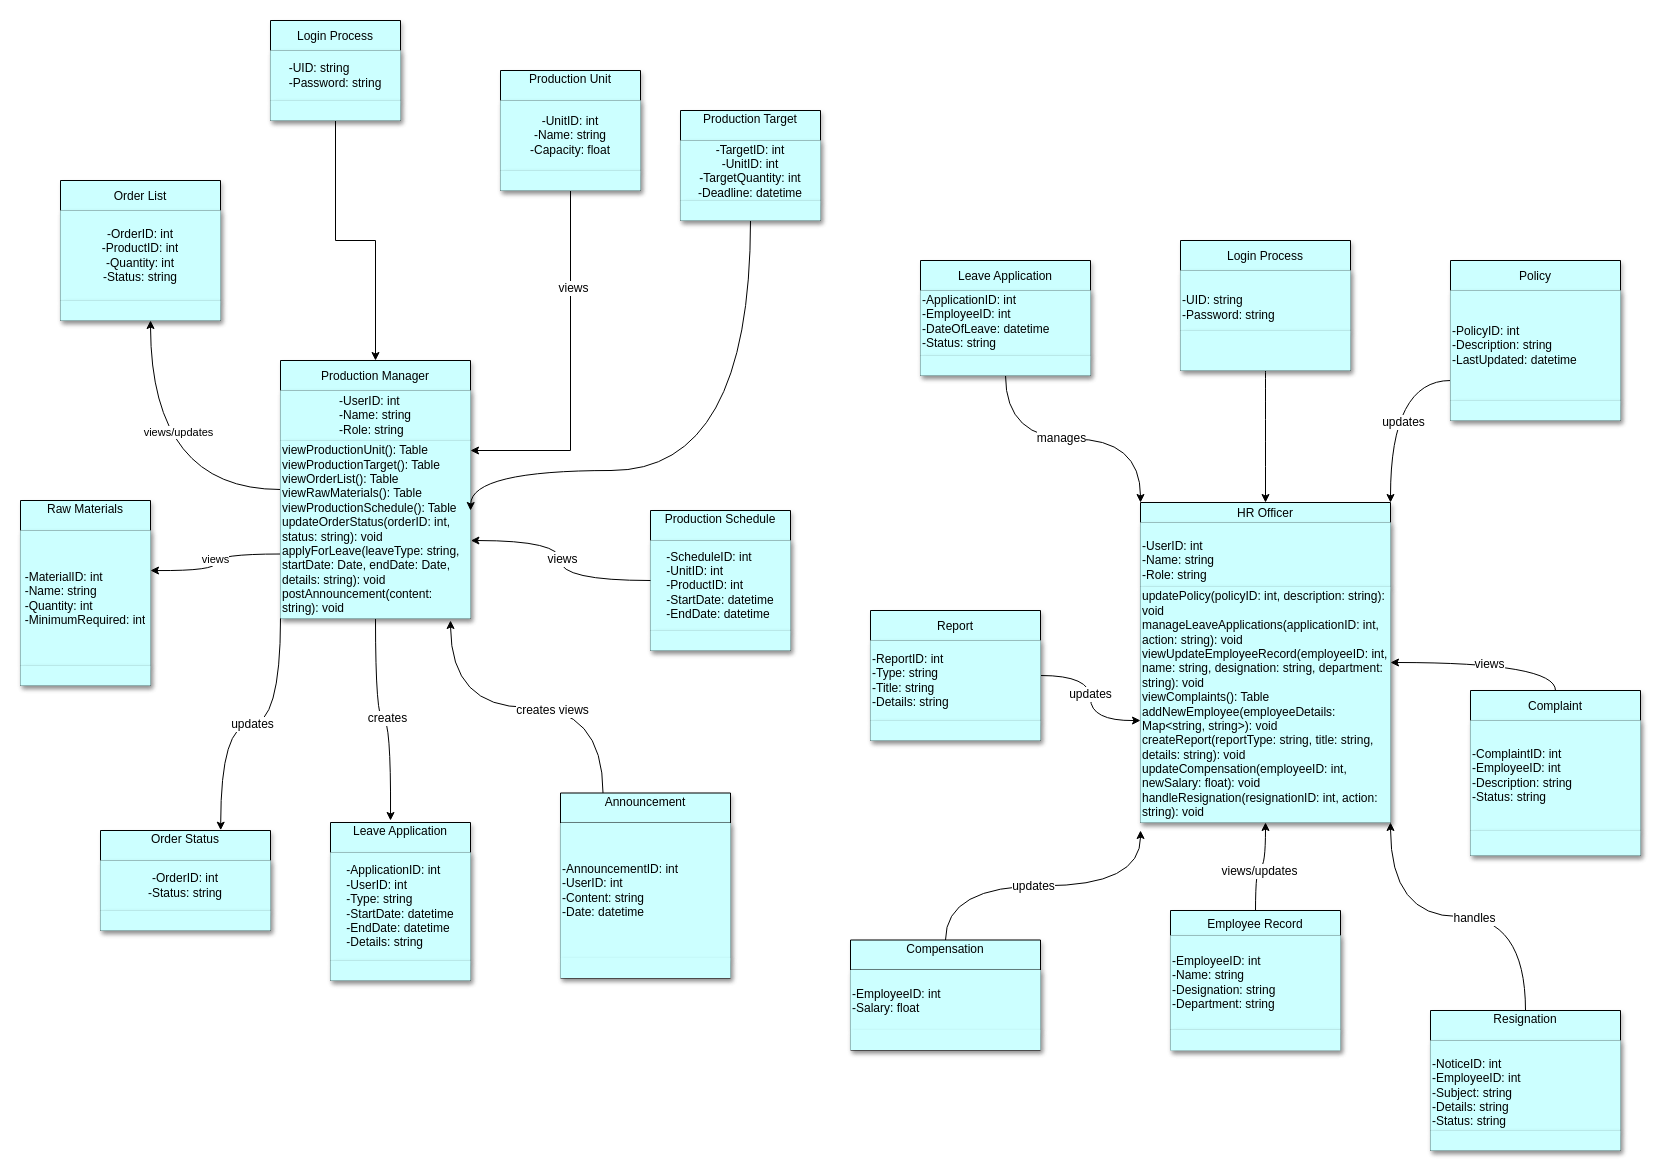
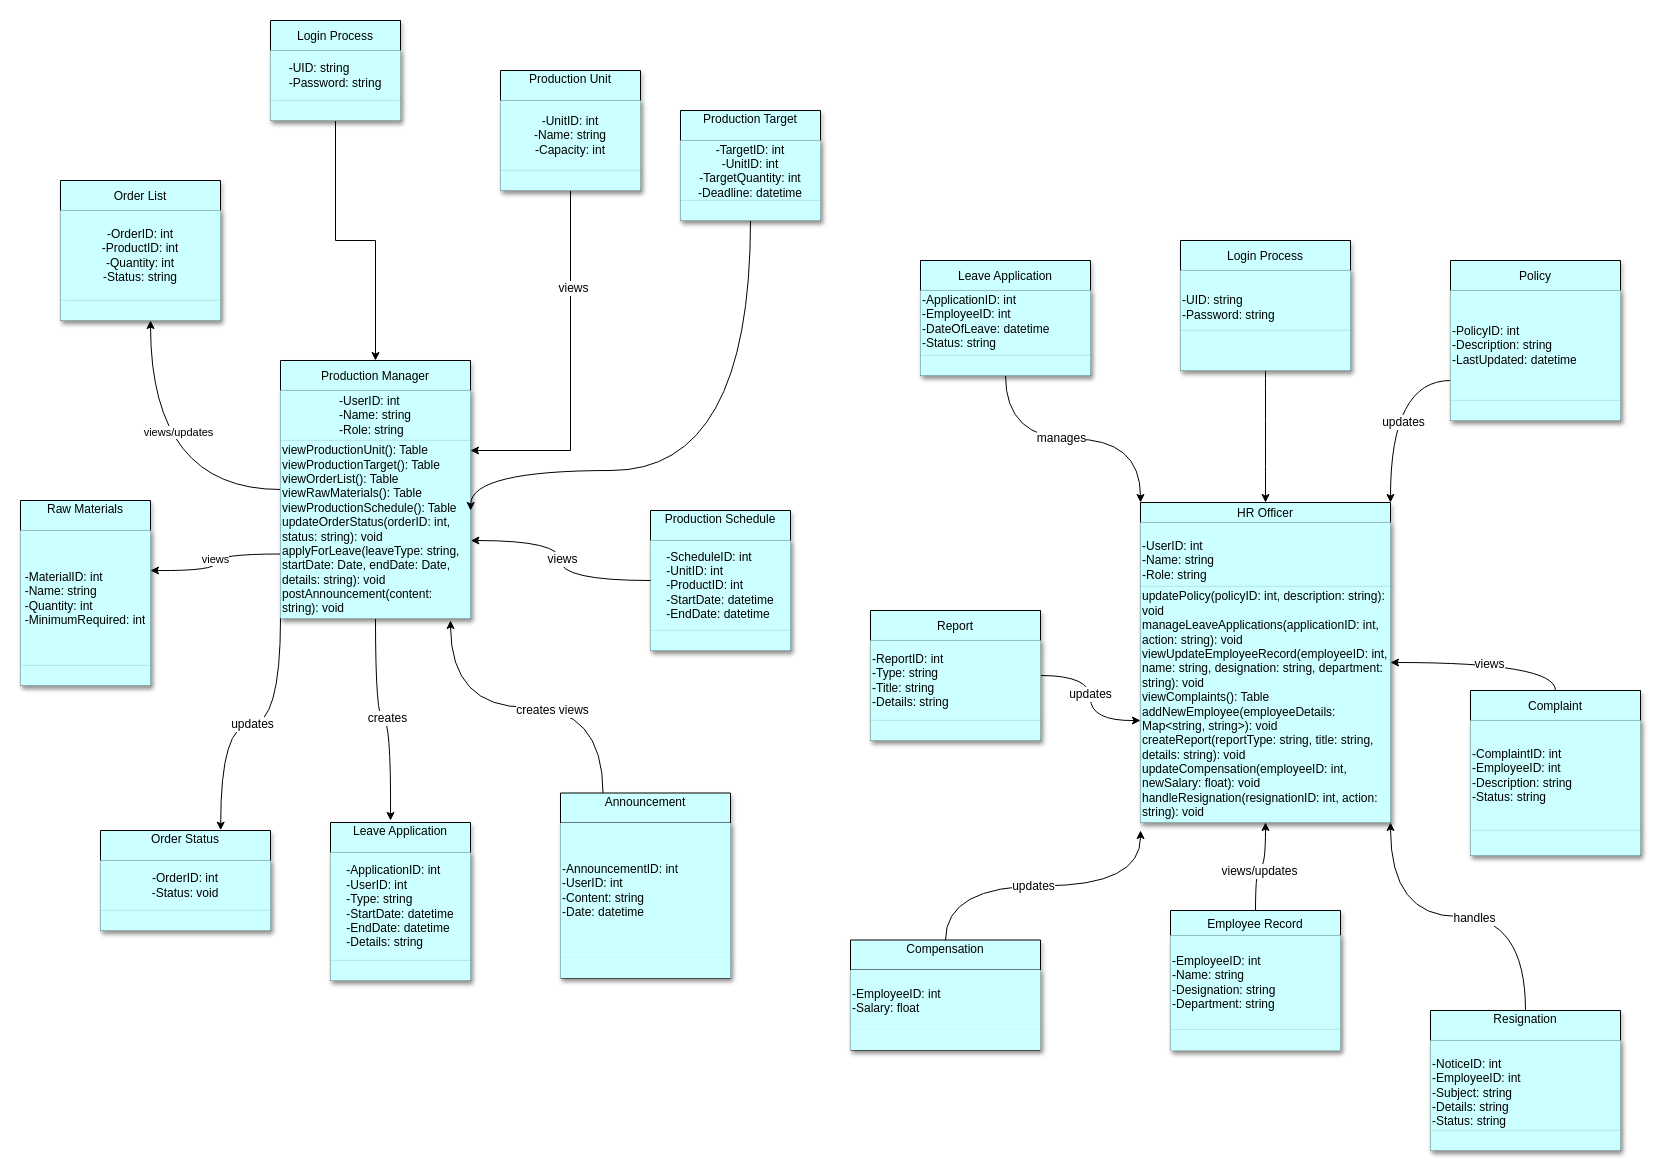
node "-UnitID: int -Name: string -Capacity: float": label "-UnitID: int -Name: string -Capacity: float" -> "-UnitID: int -Name: string -Capacity: int"
node "-OrderID: int -Status: string": label "-OrderID: int -Status: string" -> "-OrderID: int -Status: void"
